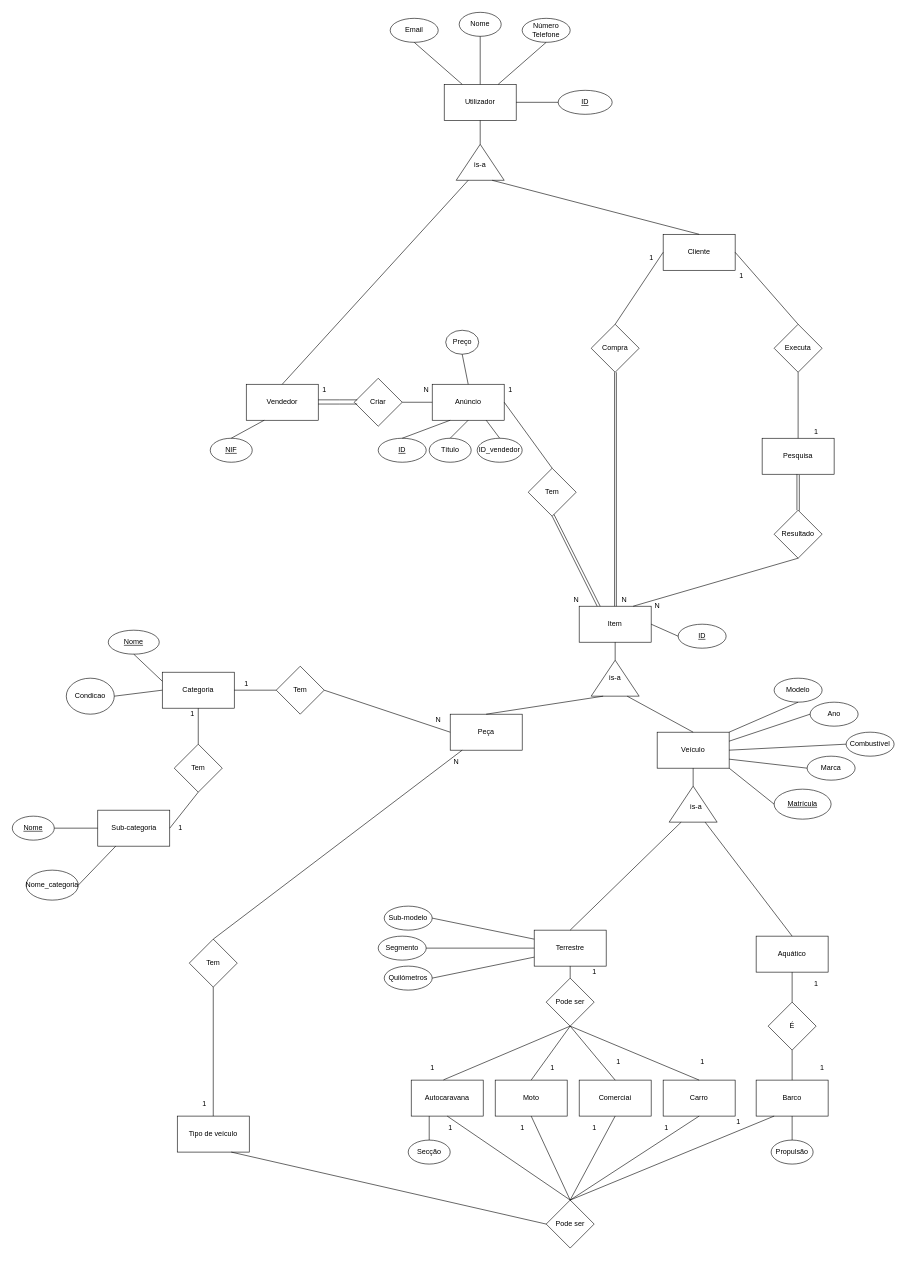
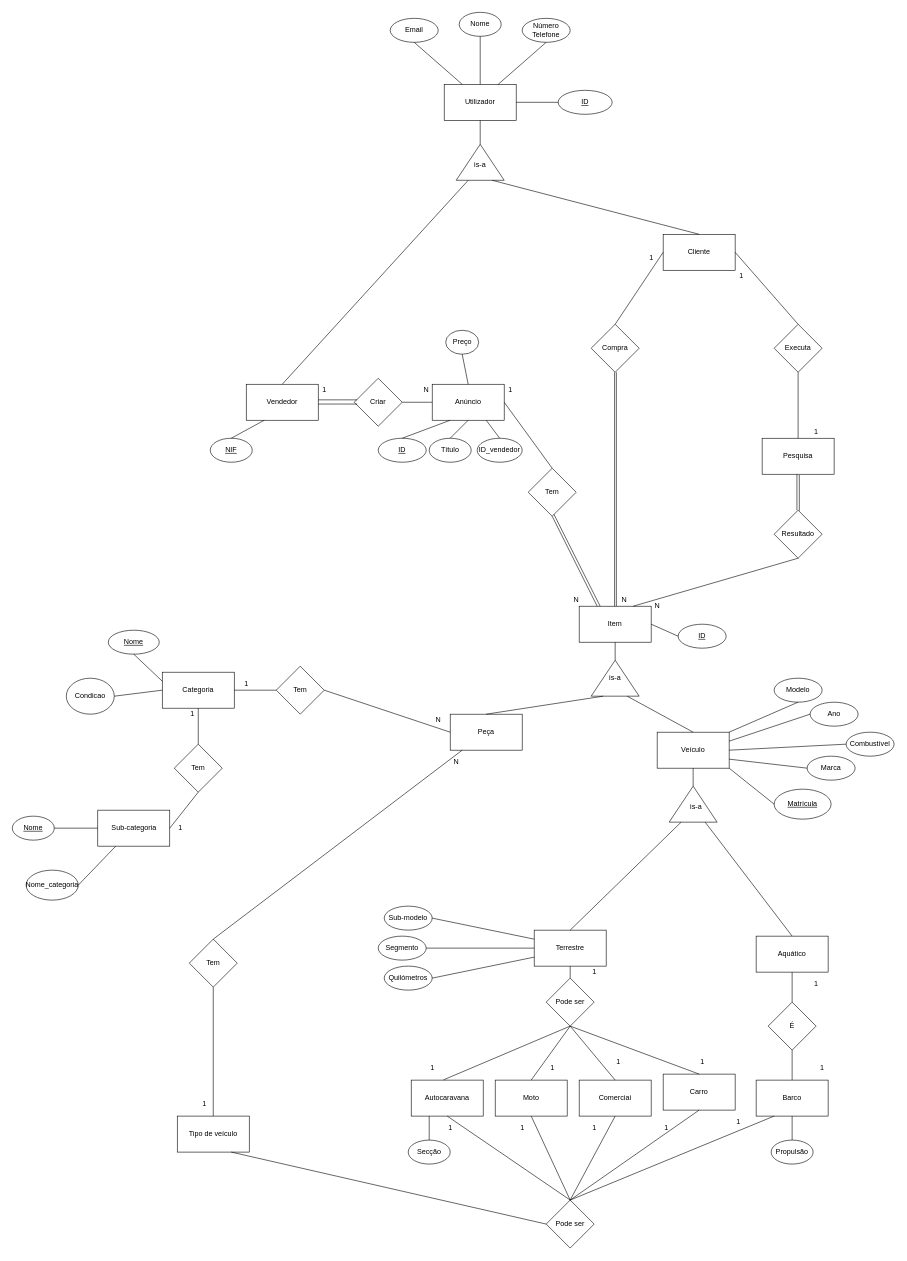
node "Carro": moved (699, 1098) -> (699, 1092)
